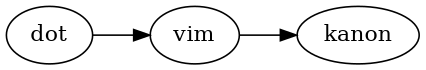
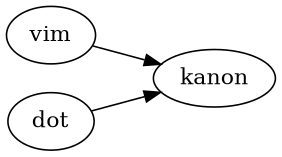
edge "dot" -> "vim": now "dot" -> "kanon"
